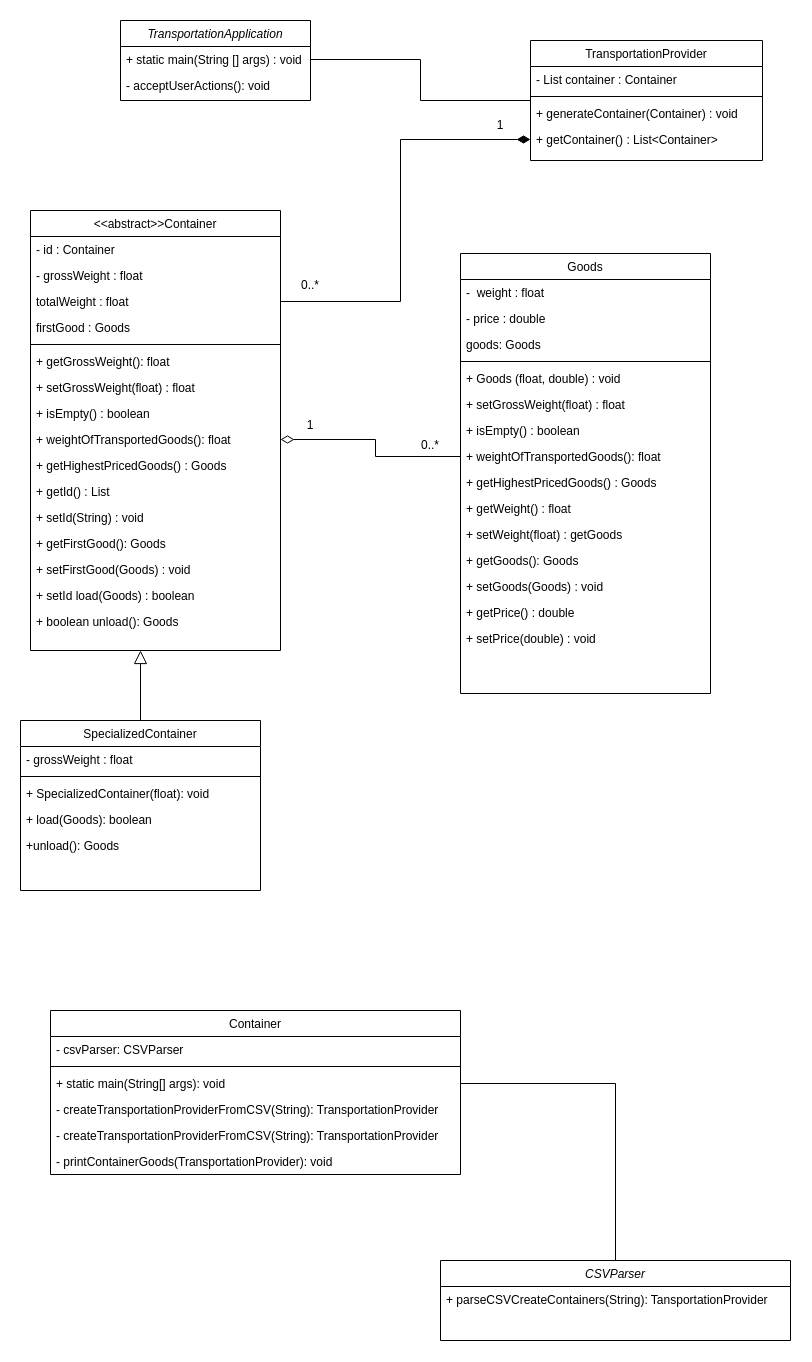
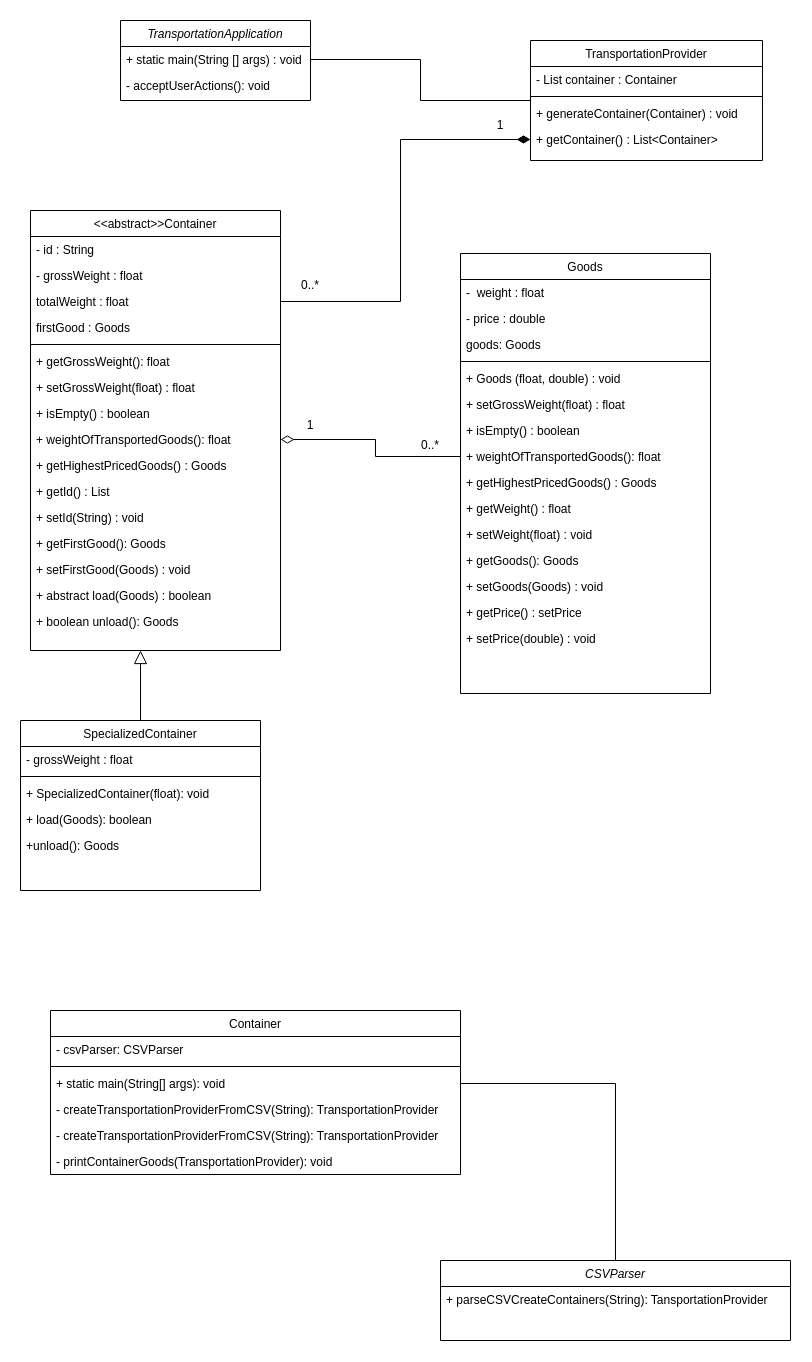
node "- id : Container": label "- id : Container" -> "- id : String"
node "+ setWeight(float) : getGoods": label "+ setWeight(float) : getGoods" -> "+ setWeight(float) : void"
node "+ setId load(Goods) : boolean": label "+ setId load(Goods) : boolean" -> "+ abstract load(Goods) : boolean"
node "+ getPrice() : double": label "+ getPrice() : double" -> "+ getPrice() : setPrice"
